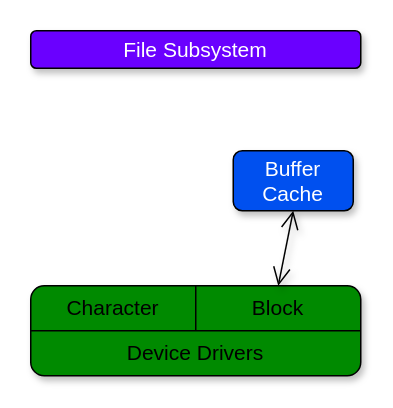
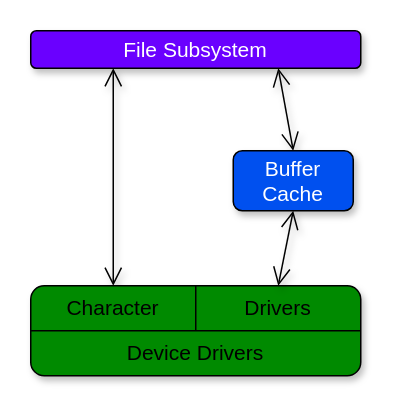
edge "File Subsystem" -- "BufferCache": added
edge "File Subsystem" -- "Character": added
node "Block": label "Block" -> "Drivers"
